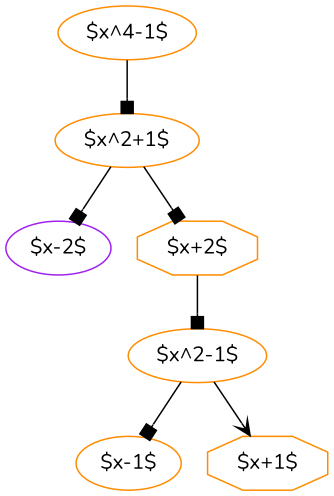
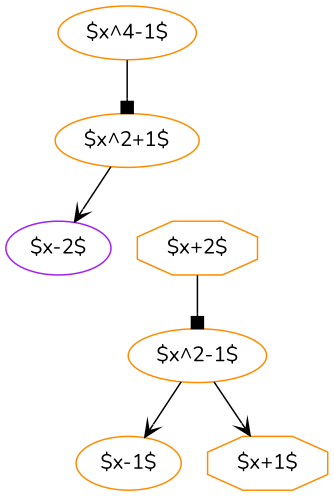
edge "$x^2+1$" -> "$x+2$": removed
edge "$x^2+1$" -> "$x-2$": arrowhead box -> vee
edge "$x^2-1$" -> "$x-1$": arrowhead box -> vee
